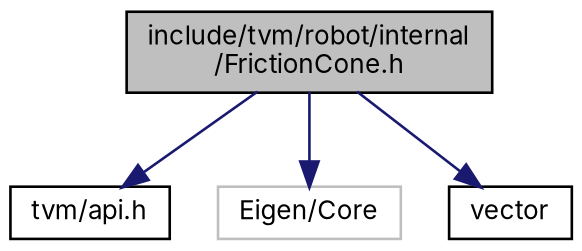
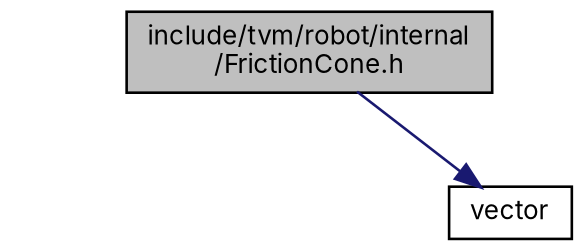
node "tvm/api.h": removed
node "Eigen/Core": removed
